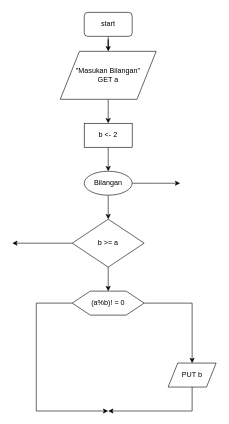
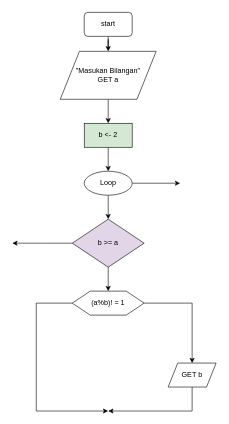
node "b <- 2": fillcolor #ffffff -> #d5e8d4
node "Bilangan": label "Bilangan" -> "Loop"
node "b >= a": fillcolor #ffffff -> #e1d5e7
node "(a%b)! = 0": label "(a%b)! = 0" -> "(a%b)! = 1"
node "PUT b": label "PUT b" -> "GET b"
